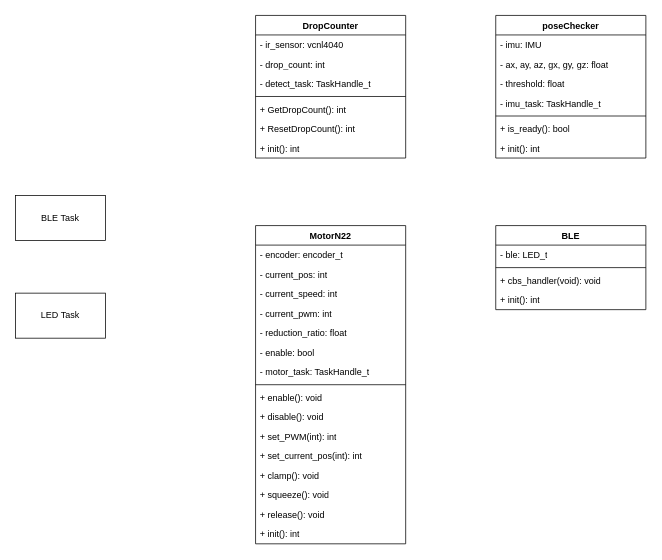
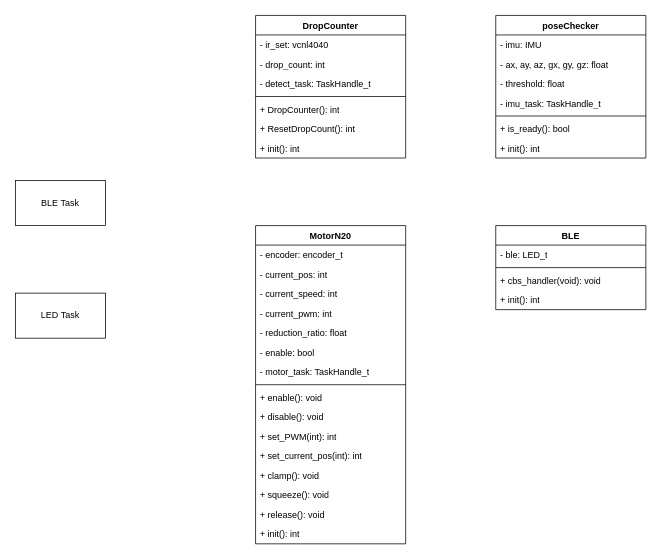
node "- ir_sensor: vcnl4040": label "- ir_sensor: vcnl4040" -> "- ir_set: vcnl4040"
node "+ GetDropCount(): int": label "+ GetDropCount(): int" -> "+ DropCounter(): int"
node "BLE Task": moved (60, 218) -> (60, 203)
node "MotorN22": label "MotorN22" -> "MotorN20"
